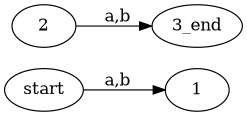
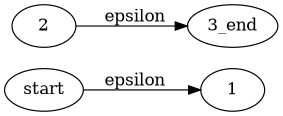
edge "2" -> "3_end": label "a,b" -> "epsilon"
edge "start" -> "1": label "a,b" -> "epsilon"
